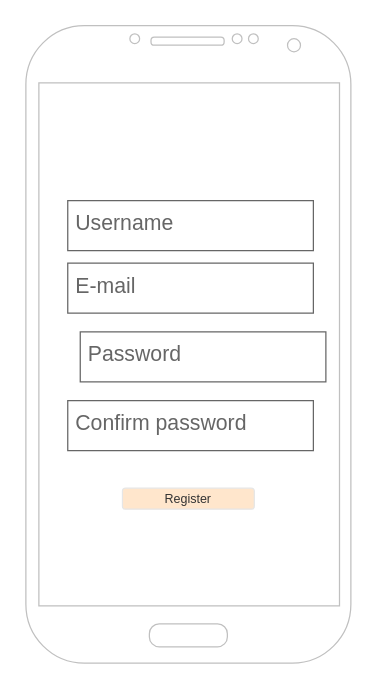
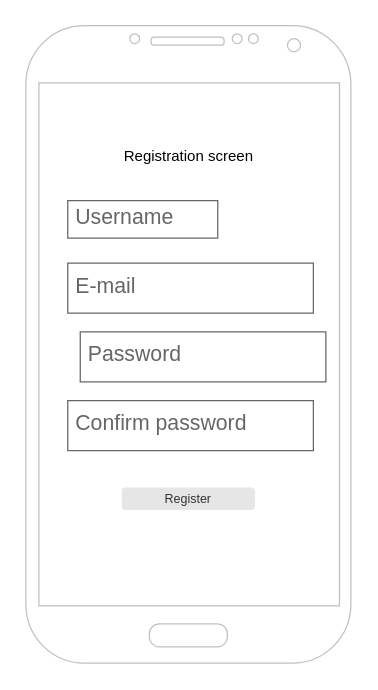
node "Registration screen": added
node "Username": size 246x50 -> 150x38
node "Register": fillcolor #ffe6cc -> #e6e6e6
